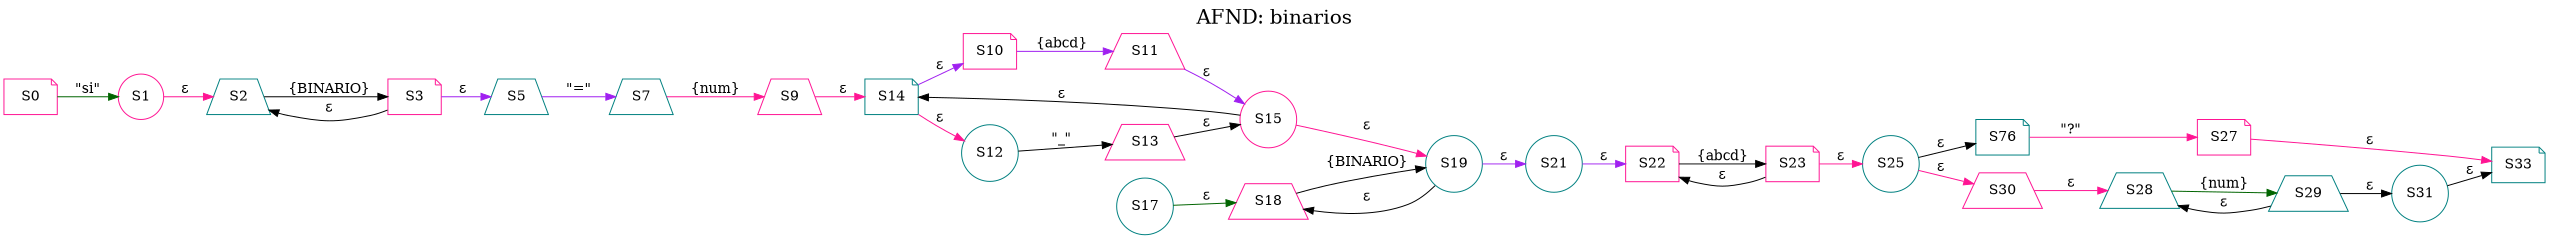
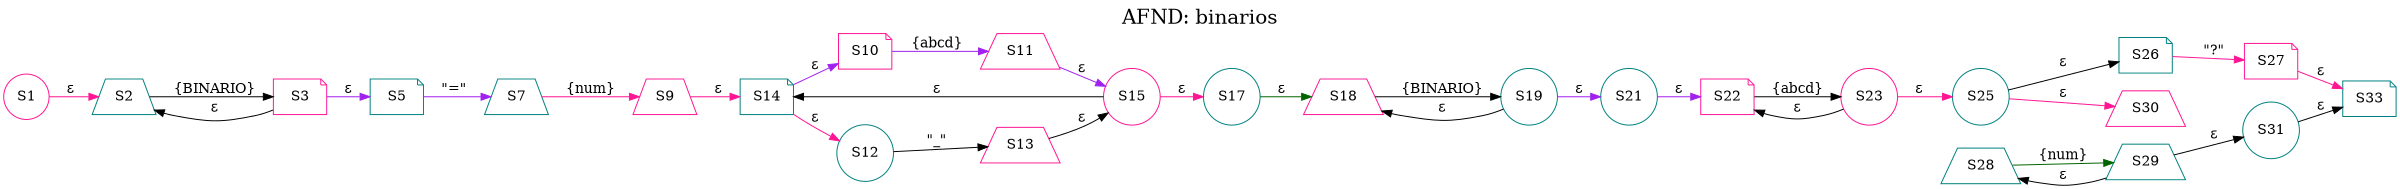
node "S0": removed
node "S5": shape trapezium -> note
node "S76": label "S76" -> "S26"
edge "S15" -> "S19": now "S15" -> "S17"
node "S23": shape note -> circle
edge "S30" -> "S28": removed, label "ε"
